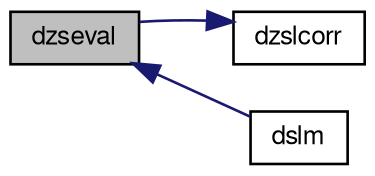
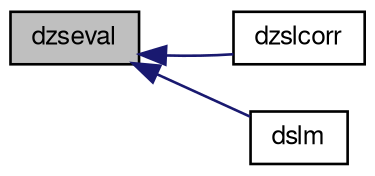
edge "dzseval" -> "dzslcorr": reversed
